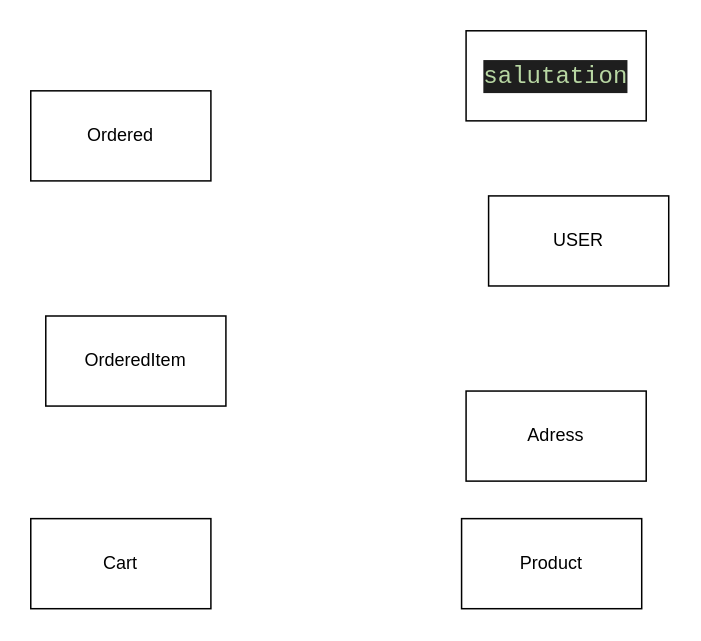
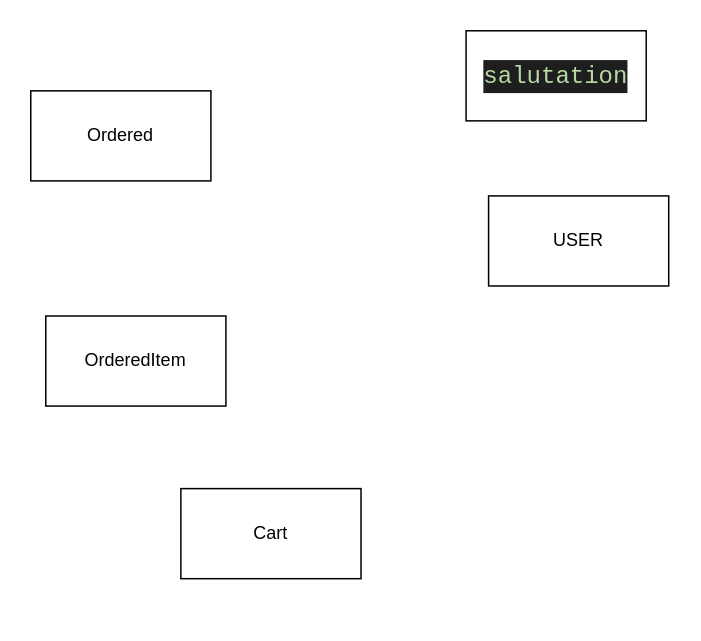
node "Adress": removed
node "Cart": moved (121, 563) -> (271, 533)
node "Product": removed
